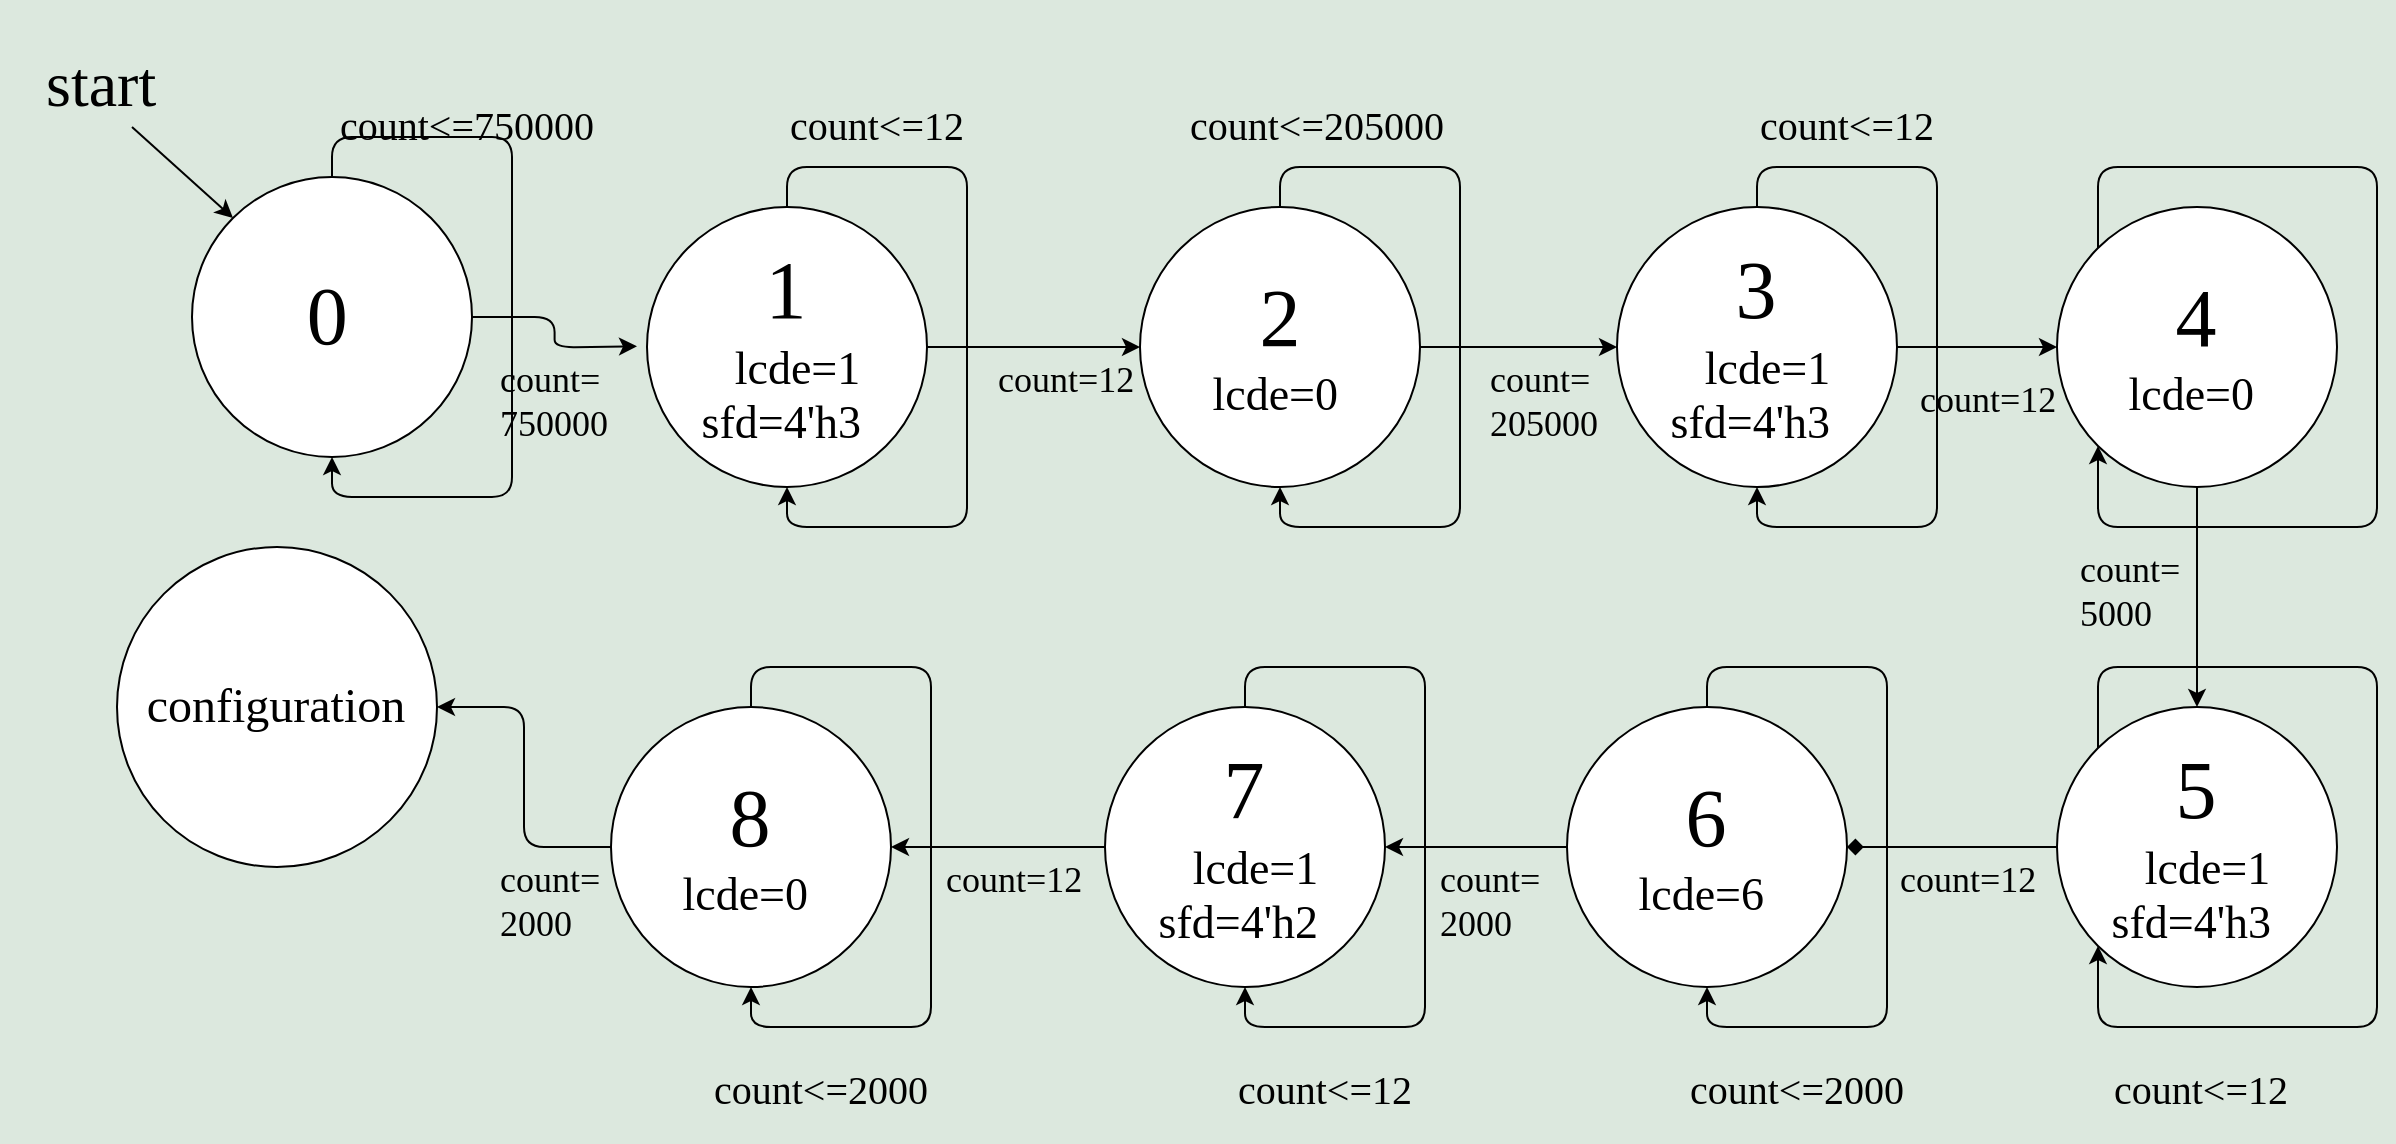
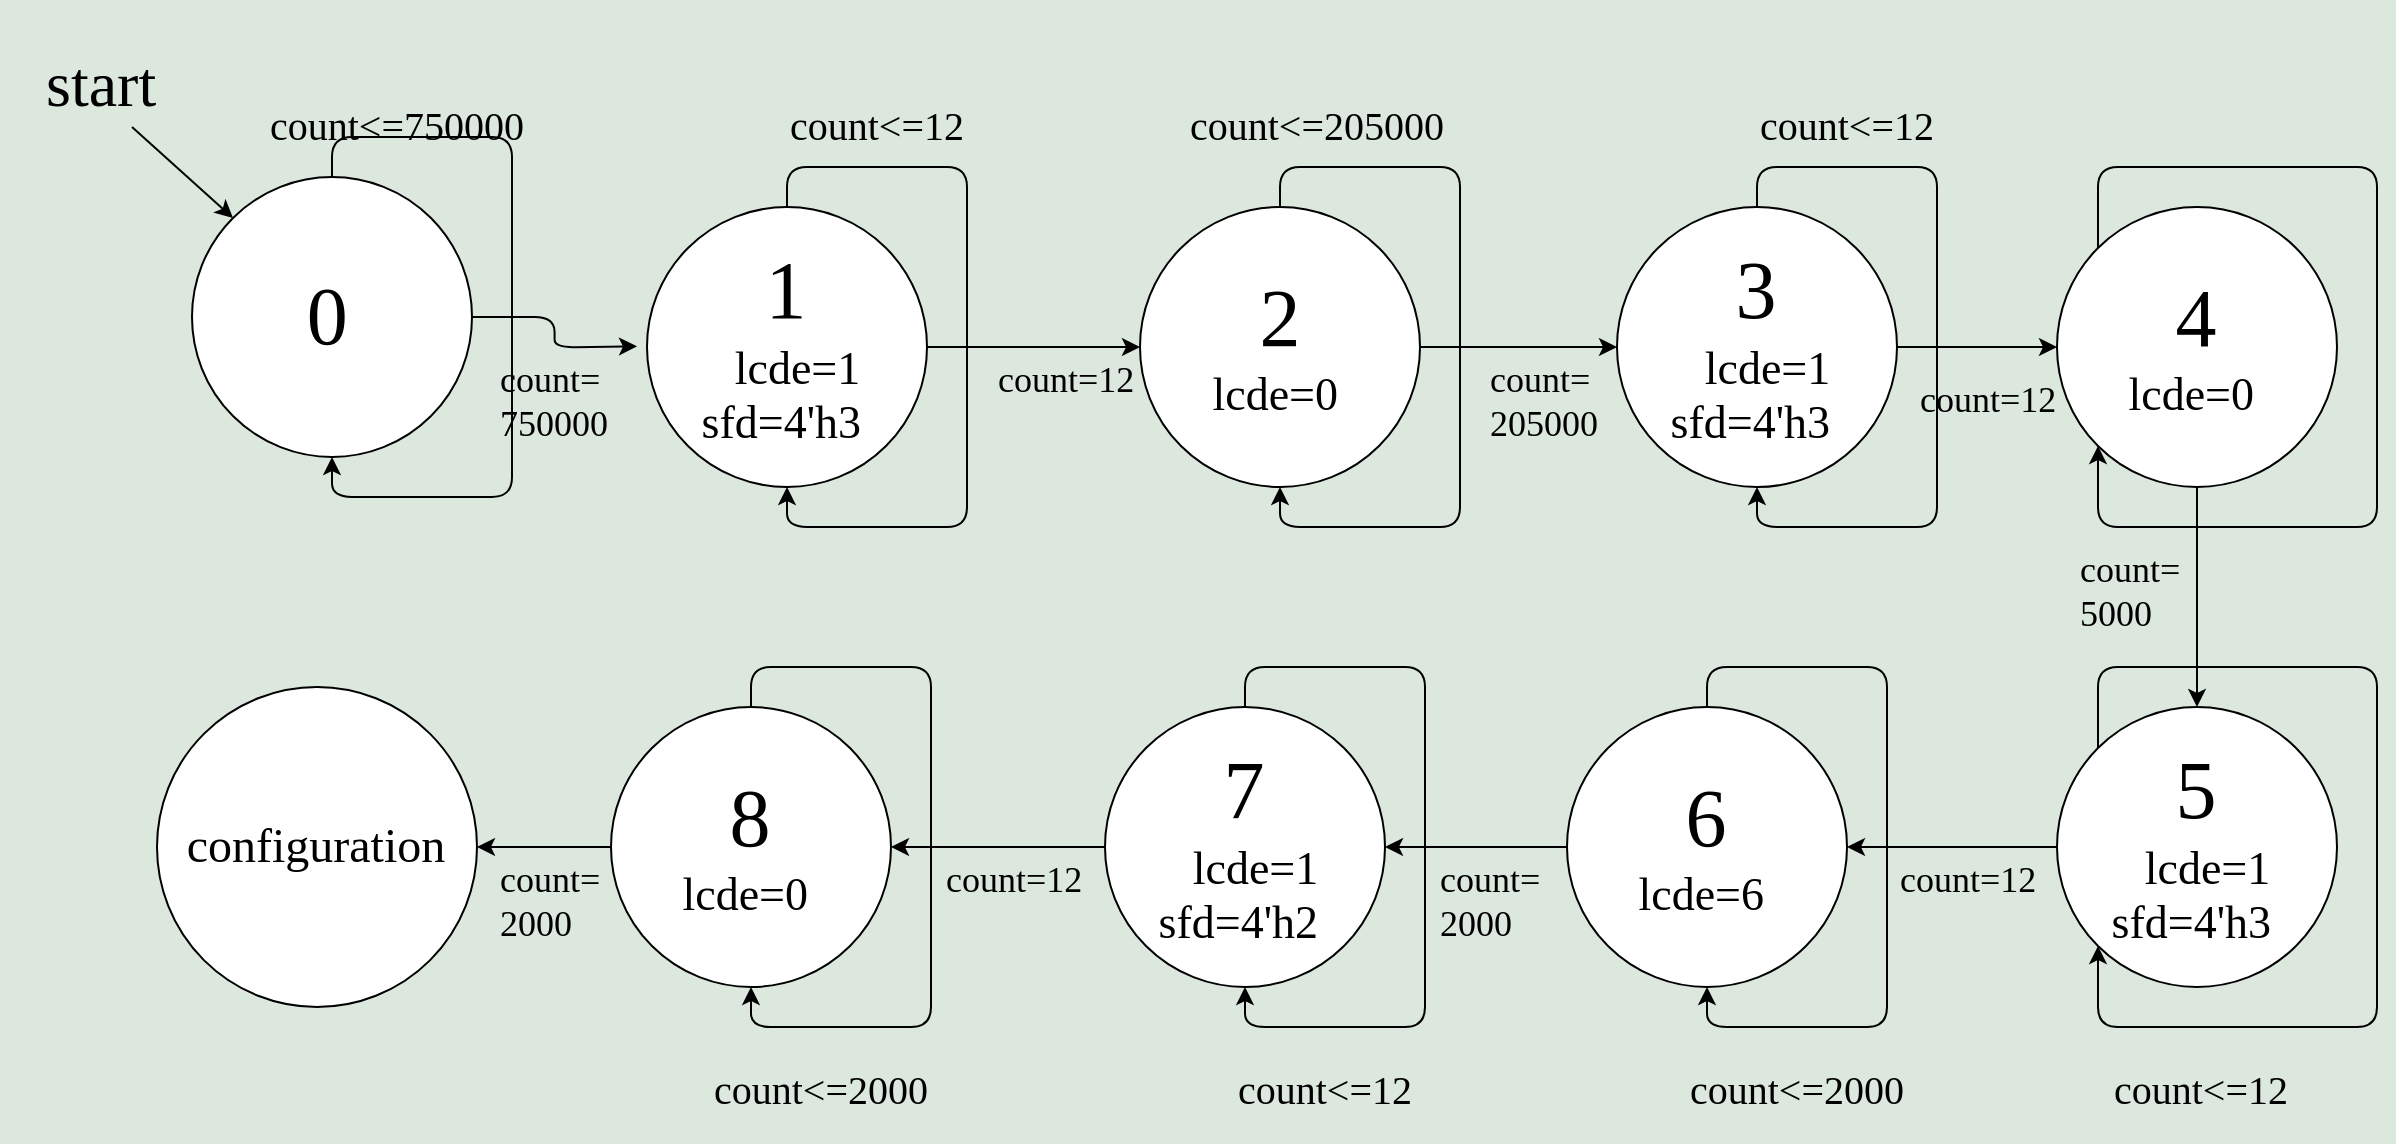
node "count<=750000": moved (497, 117) -> (427, 117)
node "configuration": moved (277, 707) -> (317, 847)
edge "5 lcde=1 sfd=4'h3" -> "6 lcde=6": arrowhead diamond -> classic
